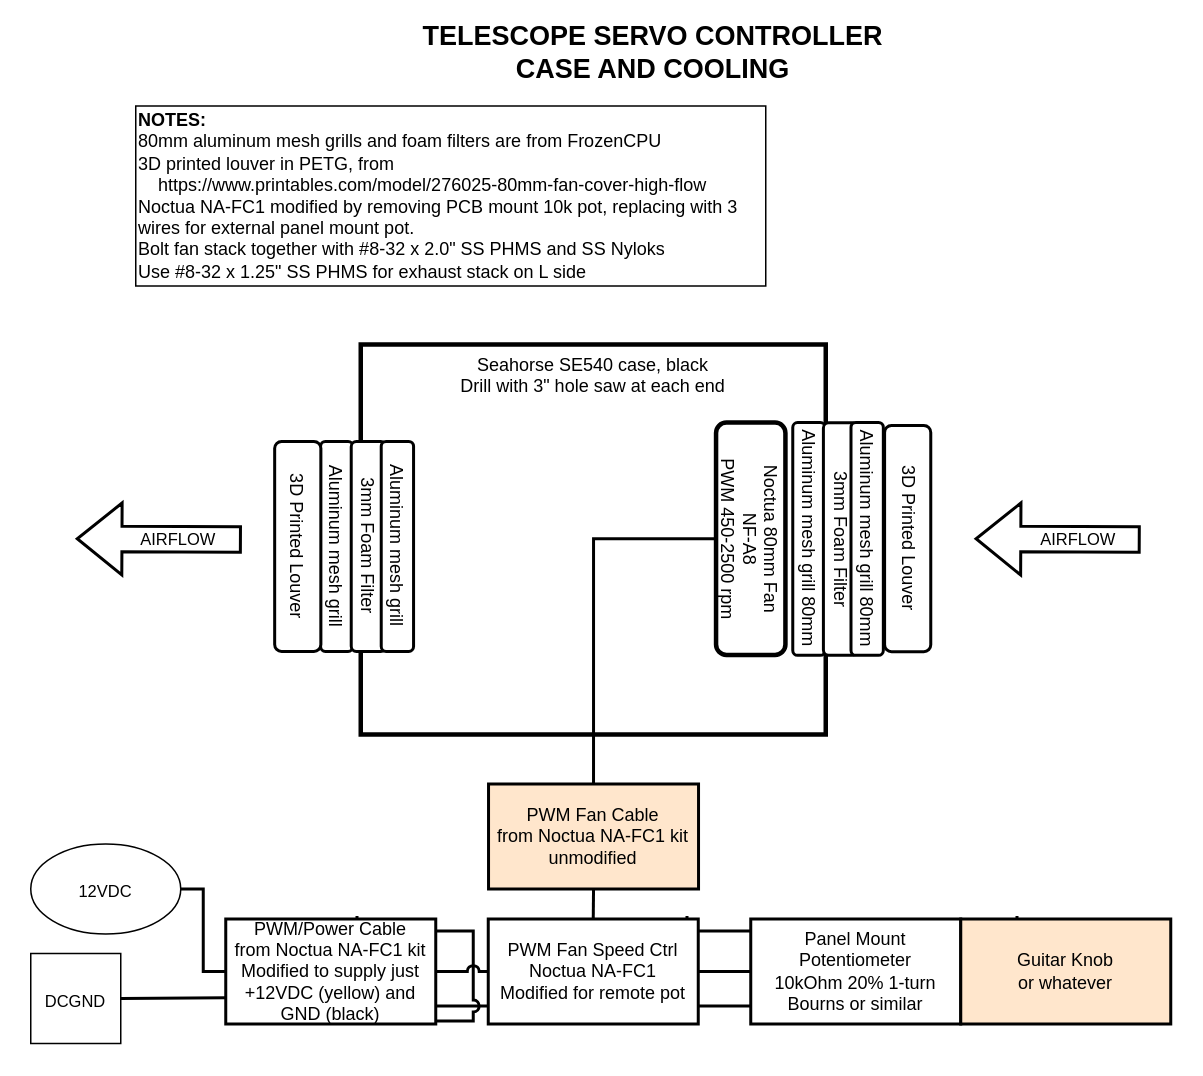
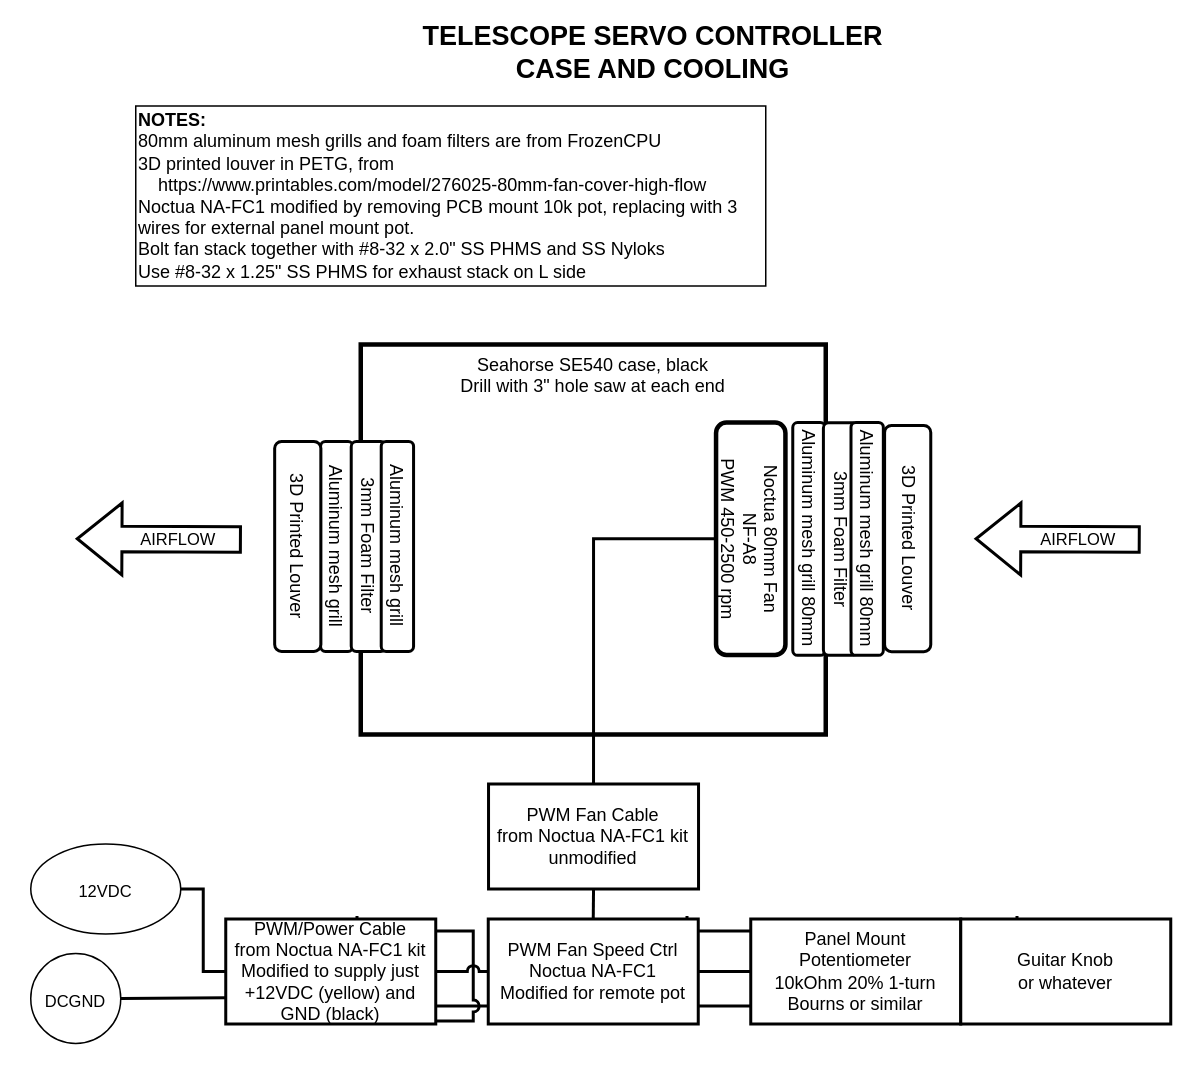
node "PWM Fan Cable from Noctua NA-FC1 kit unmodified": fillcolor #ffe6cc -> #ffffff
node "Guitar Knob or whatever": fillcolor #ffe6cc -> #ffffff
node "DCGND": shape rectangle -> ellipse
